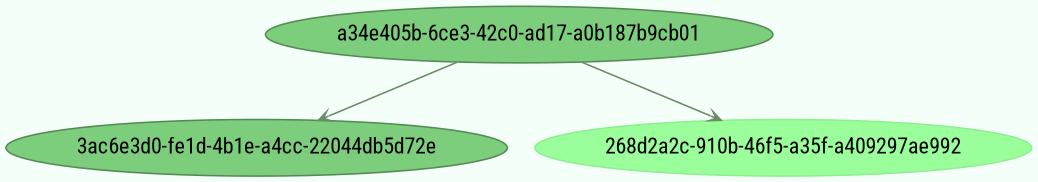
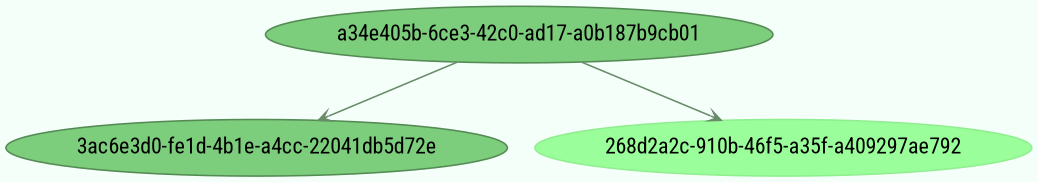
node "3ac6e3d0-fe1d-4b1e-a4cc-22044db5d72e": label "3ac6e3d0-fe1d-4b1e-a4cc-22044db5d72e" -> "3ac6e3d0-fe1d-4b1e-a4cc-22041db5d72e"
node "268d2a2c-910b-46f5-a35f-a409297ae992": label "268d2a2c-910b-46f5-a35f-a409297ae992" -> "268d2a2c-910b-46f5-a35f-a409297ae792"
